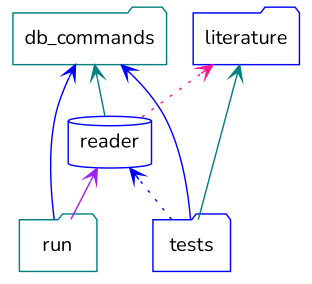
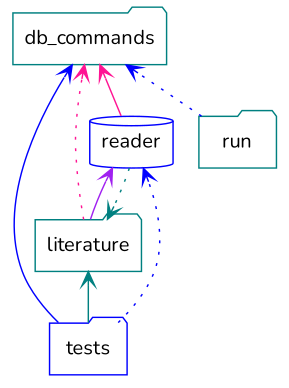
node "literature": color blue -> teal
edge "reader" -> "literature": color deeppink -> teal
edge "reader" -> "db_commands": color teal -> deeppink
edge "run" -> "db_commands": style solid -> dotted
edge "literature" -> "db_commands": added
edge "run" -> "reader": now "literature" -> "reader"
